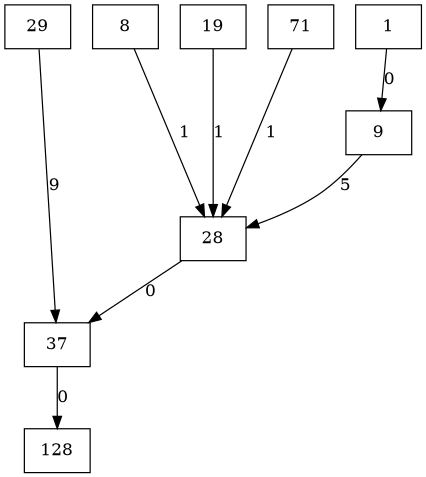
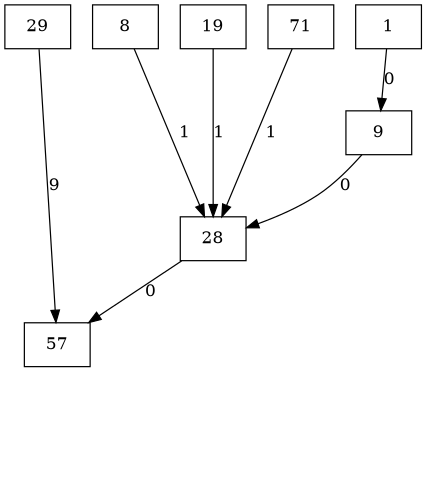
edge "9" -> "28": label "5" -> "0"
node "37": label "37" -> "57"
node "128": removed
